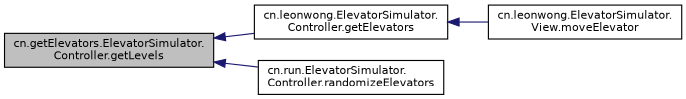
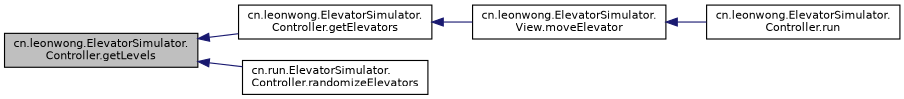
node "cn.leonwong.ElevatorSimulator. Controller.run": added
node "cn.getElevators.ElevatorSimulator. Controller.getLevels": label "cn.getElevators.ElevatorSimulator. Controller.getLevels" -> "cn.leonwong.ElevatorSimulator. Controller.getLevels"
